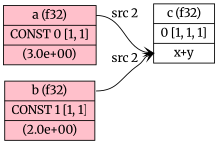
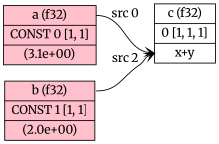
edge "a (f32)" -> "c (f32)": label "src 2" -> "src 0"
node "a (f32)": text "(3.0e+00)" -> "(3.1e+00)"
